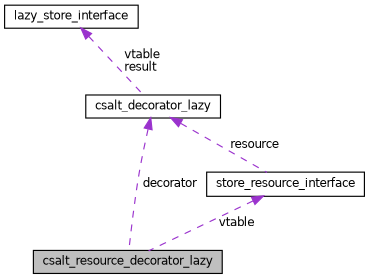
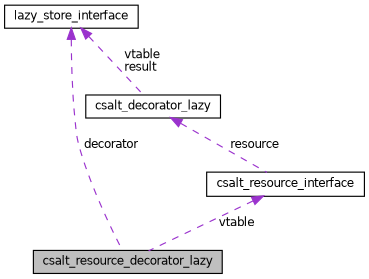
node "store_resource_interface": label "store_resource_interface" -> "csalt_resource_interface"
edge "csalt_resource_decorator_lazy" -> "csalt_decorator_lazy": now "csalt_resource_decorator_lazy" -> "lazy_store_interface"
